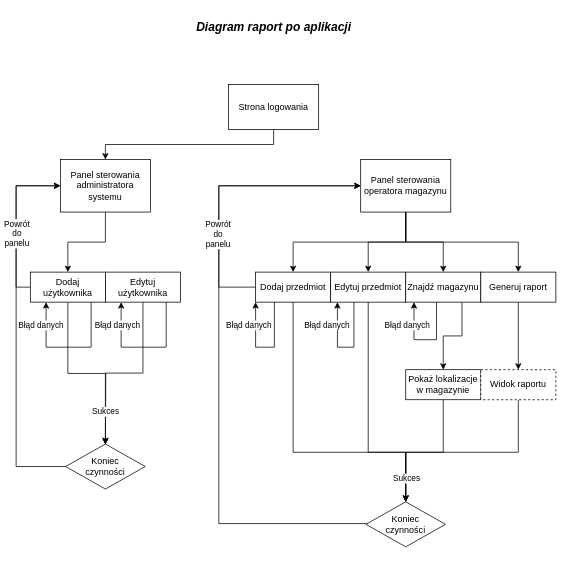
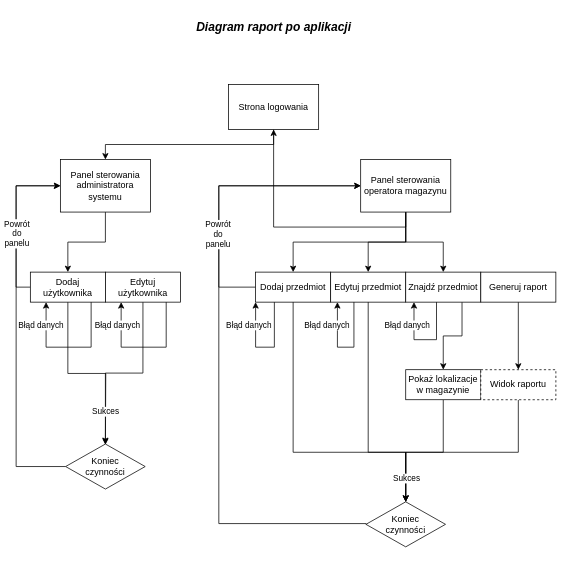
edge "Panel sterowania operatora magazynu" -> "Generuj raport": now "Panel sterowania operatora magazynu" -> "Strona logowania"
node "Znajdź magazynu": label "Znajdź magazynu" -> "Znajdź przedmiot"
